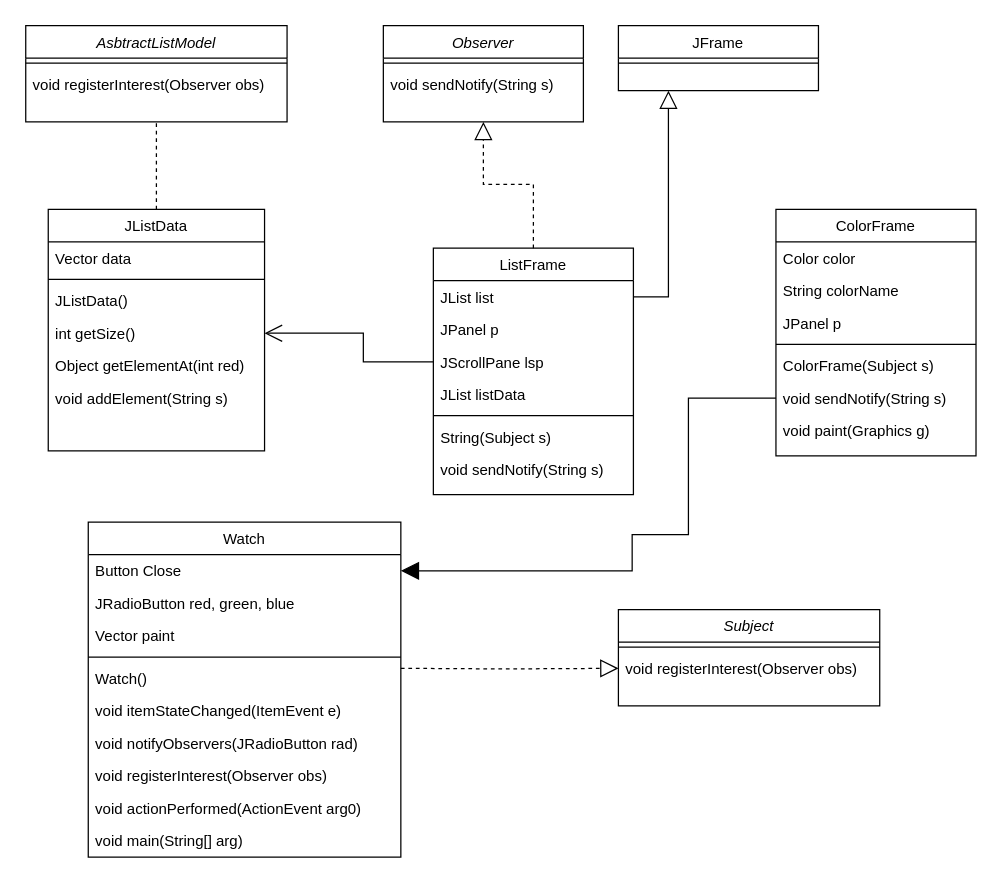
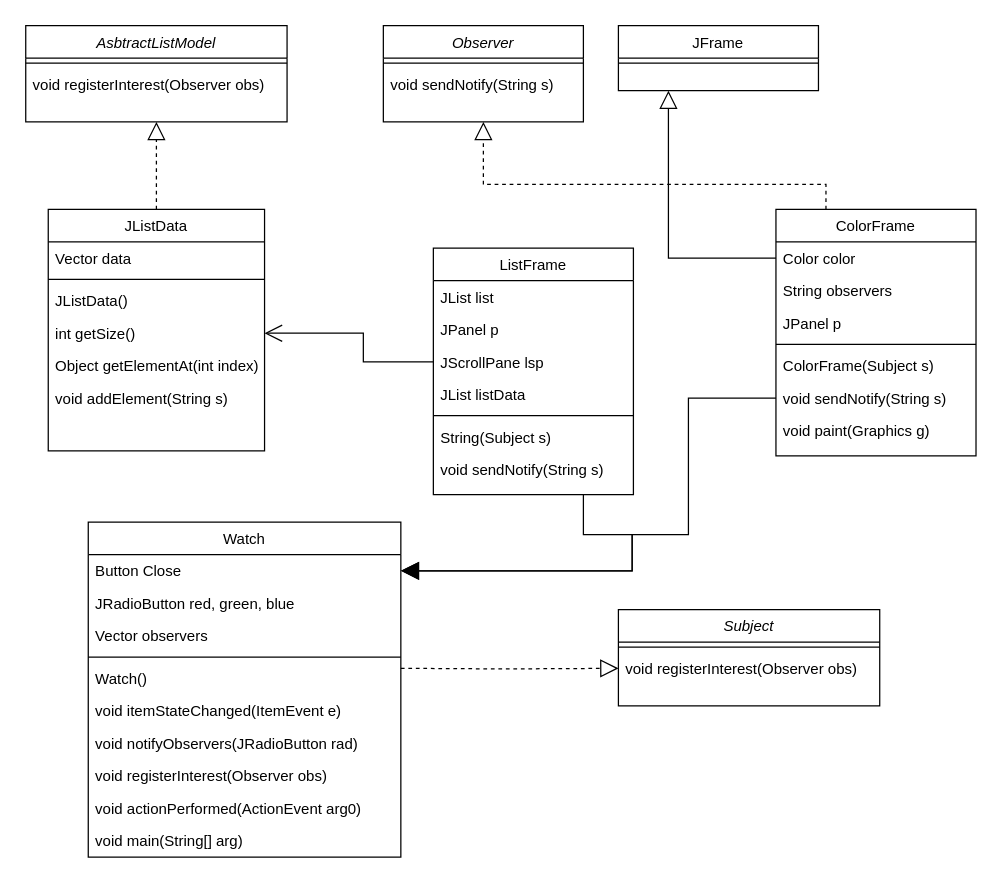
edge "AsbtractListModel" -- "JListData": arrowhead none -> block
edge "ColorFrame" -> "Observer": added
edge "ListFrame" -> "Observer": removed
edge "Color color" -> "JFrame": added
node "String colorName": label "String colorName" -> "String observers"
edge "JList list" -> "JFrame": removed
node "Object getElementAt(int red)": label "Object getElementAt(int red)" -> "Object getElementAt(int index)"
edge "ListFrame" -> "Button Close": added
node "Vector paint": label "Vector paint" -> "Vector observers"
